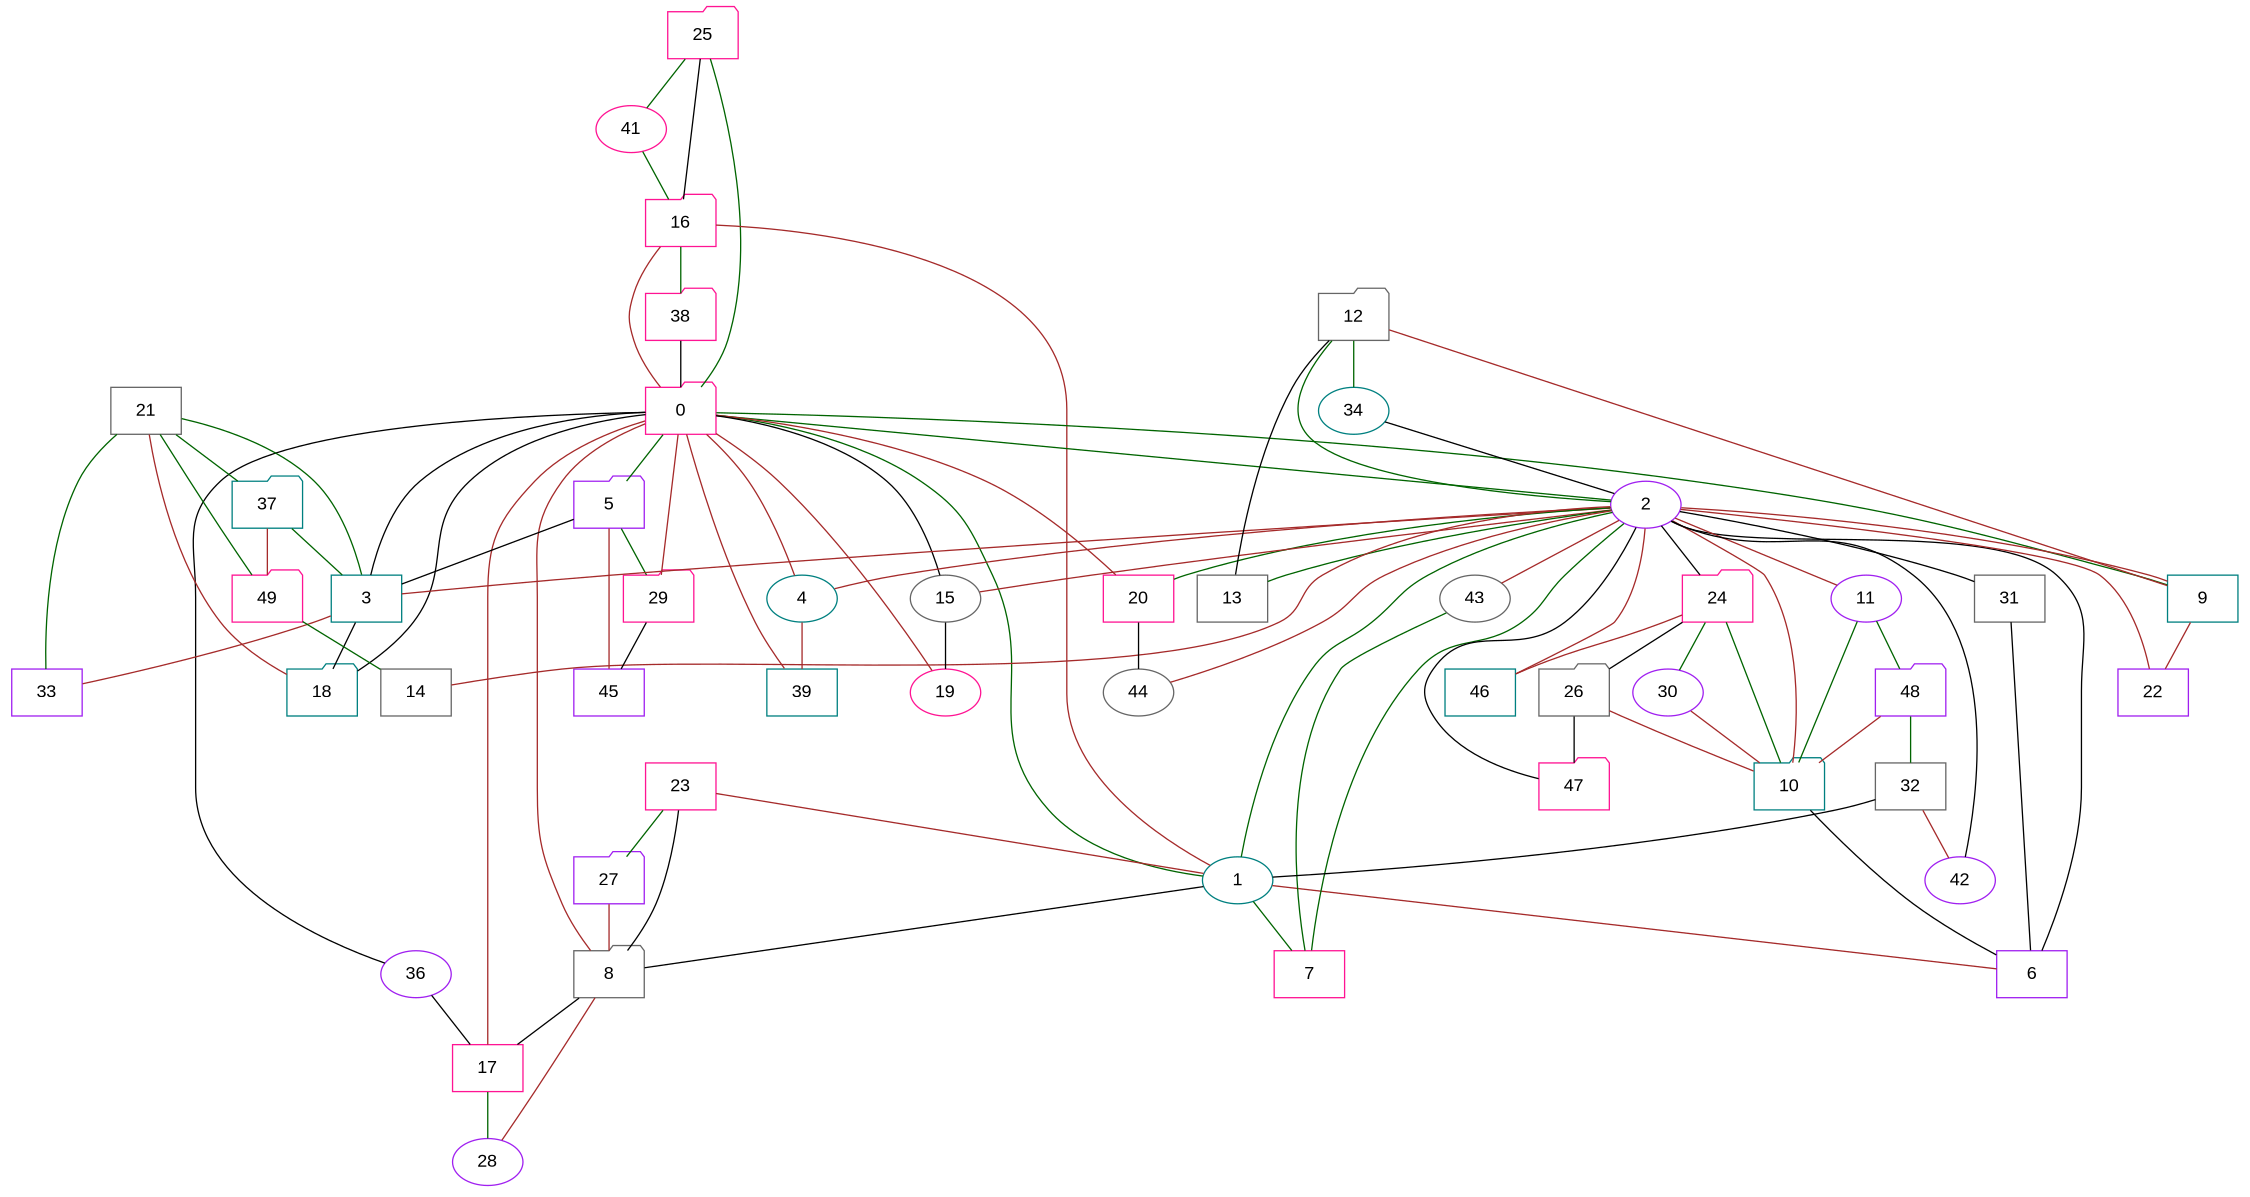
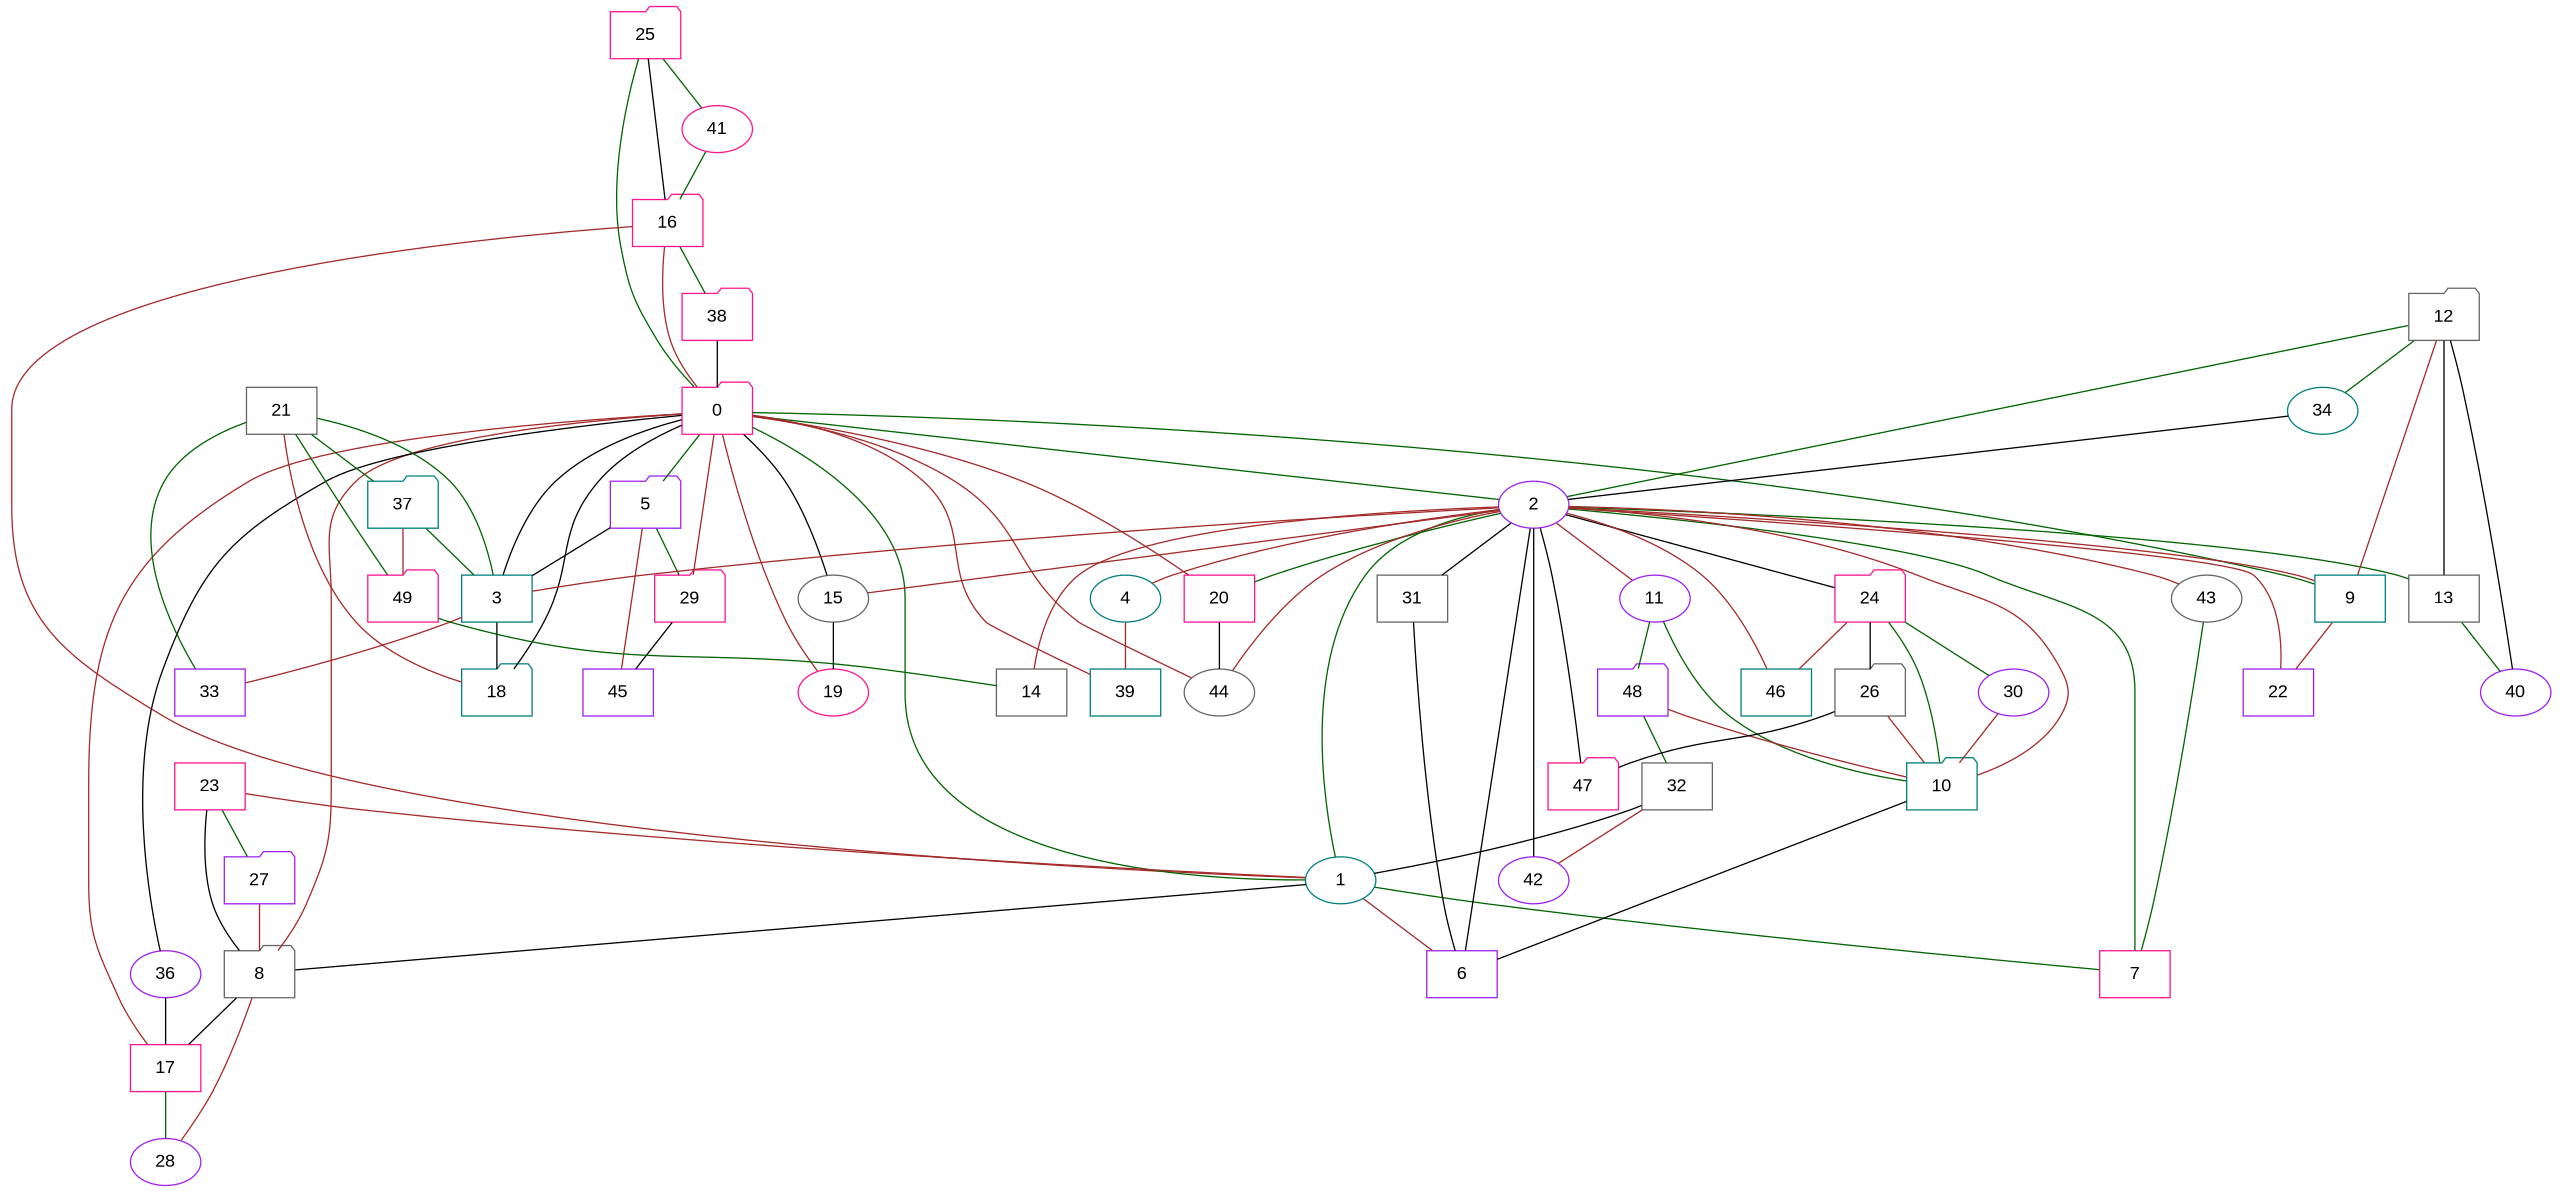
edge "0" -- "4": now "0" -- "44"
node "40": added
